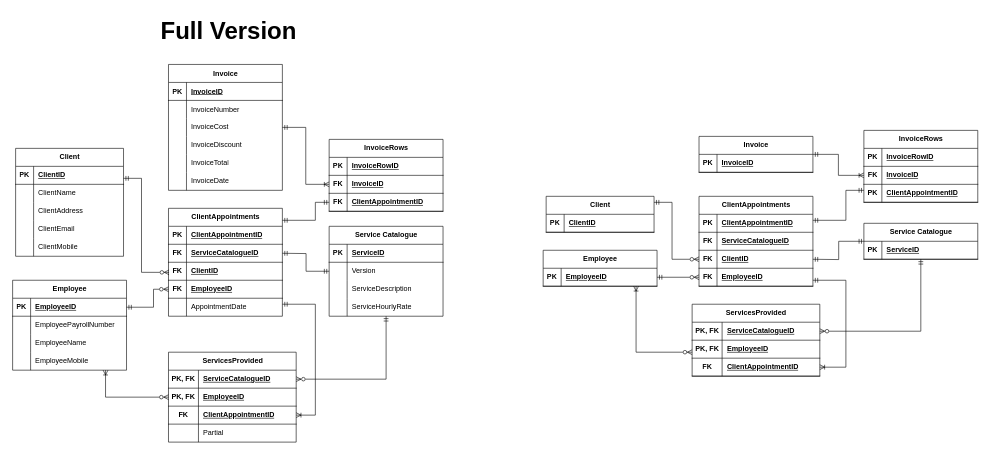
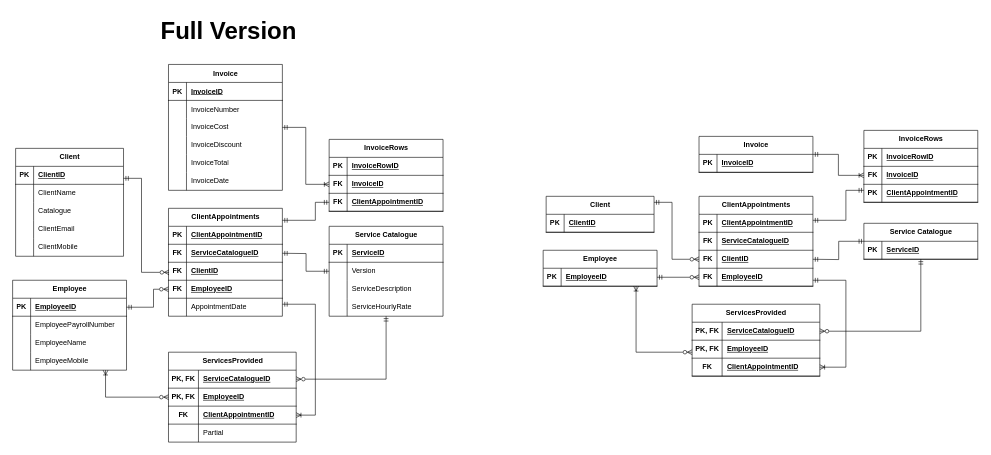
node "ClientAddress": label "ClientAddress" -> "Catalogue"
